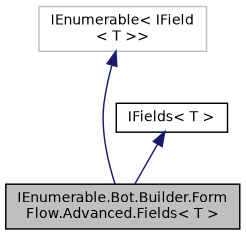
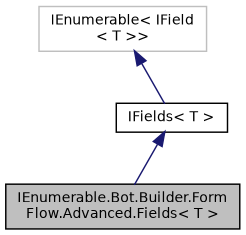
edge "IEnumerable.Bot.Builder.Form Flow.Advanced.Fields< T >" -> "IEnumerable< IField < T >>": now "IFields< T >" -> "IEnumerable< IField < T >>"
